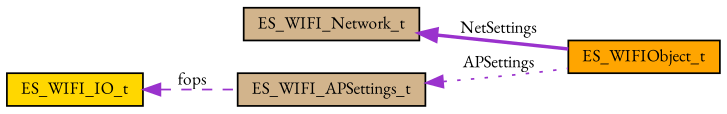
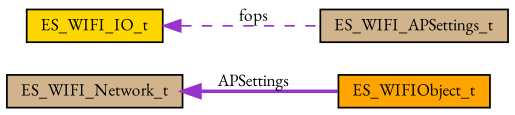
edge "ES_WIFIObject_t" -> "ES_WIFI_Network_t": label " NetSettings" -> " APSettings"
edge "ES_WIFIObject_t" -> "ES_WIFI_APSettings_t": removed, label "APSettings"
